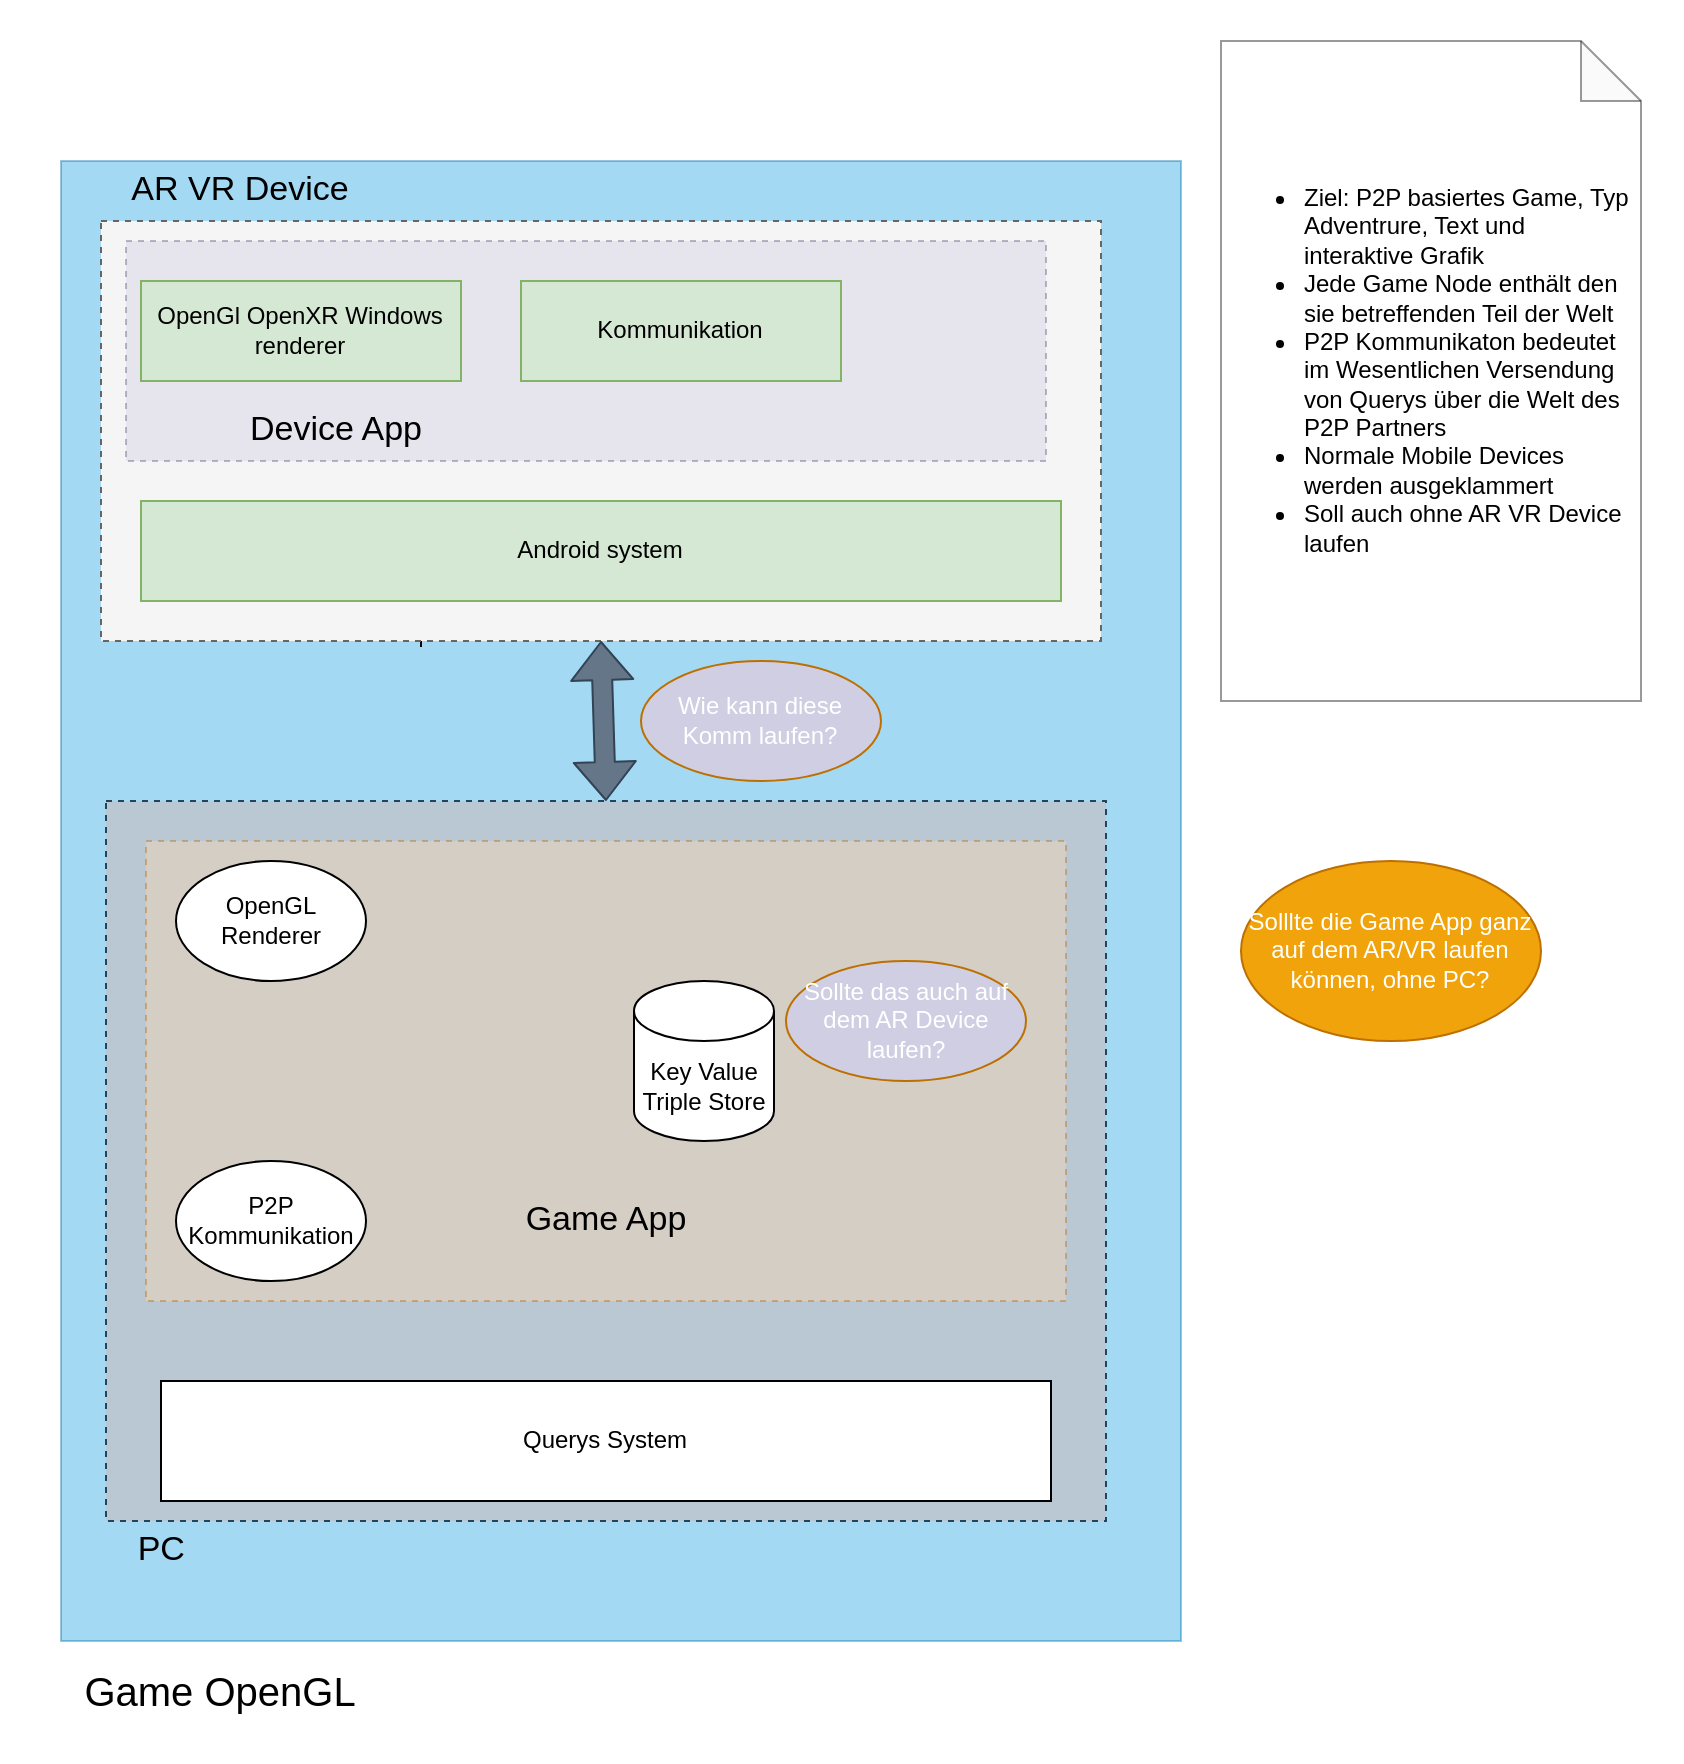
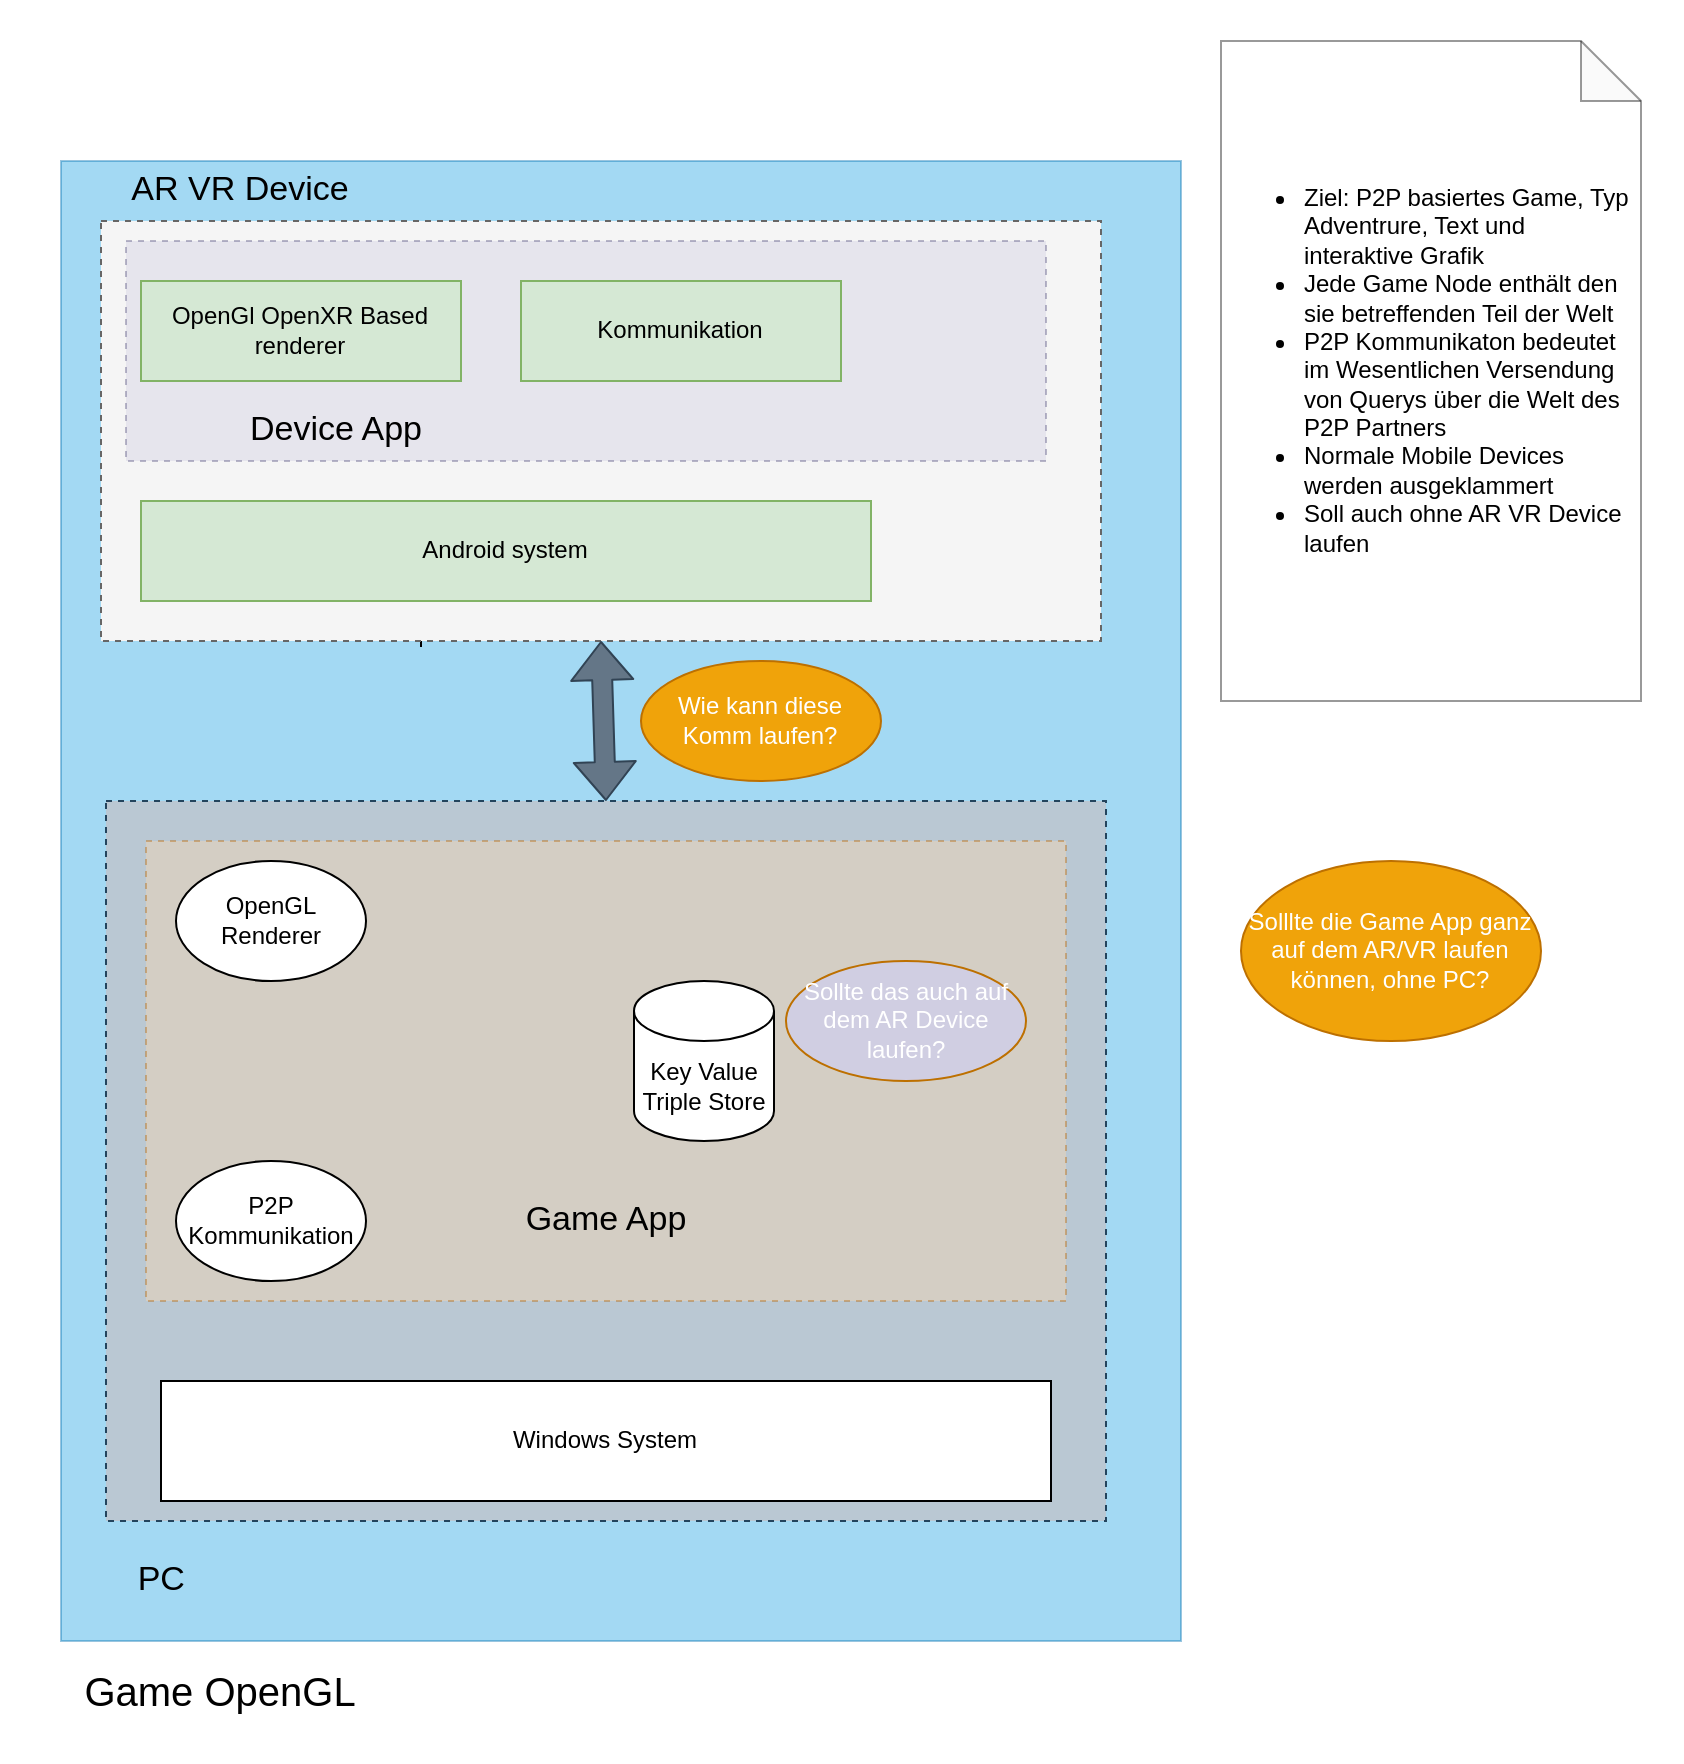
node "OpenGl OpenXR Windows renderer": label "OpenGl OpenXR Windows renderer" -> "OpenGl OpenXR Based renderer"
node "Android system": size 920x100 -> 730x100
node "Wie kann diese Komm laufen?": fillcolor #d0cee2 -> #f0a30a
node "Querys System": label "Querys System" -> "Windows System"
node "PC": moved (166, 1551) -> (166, 1581)
